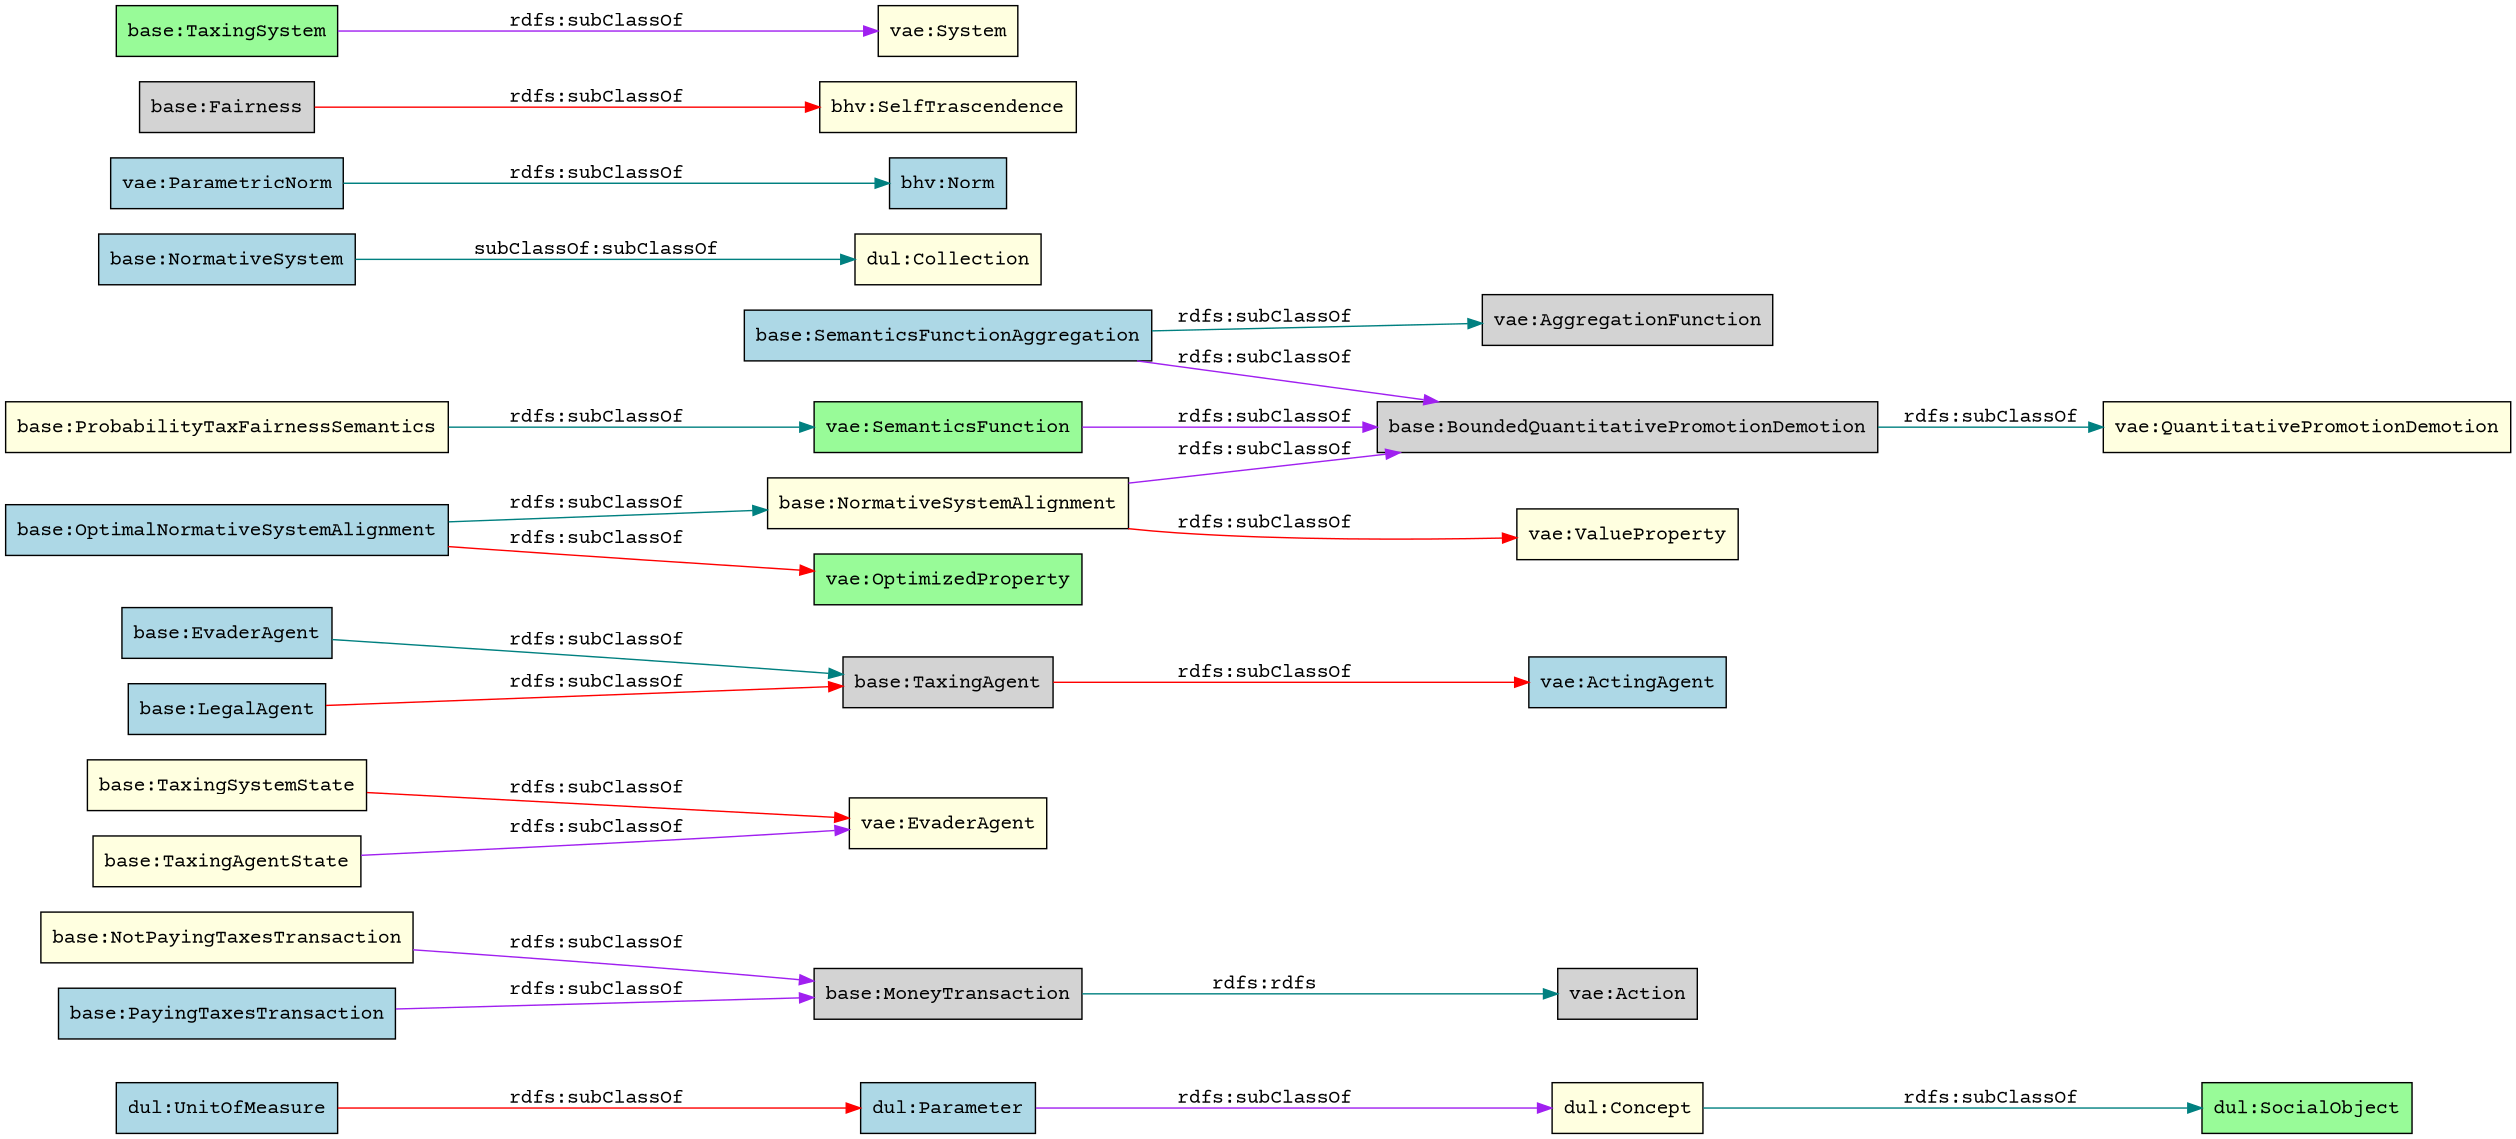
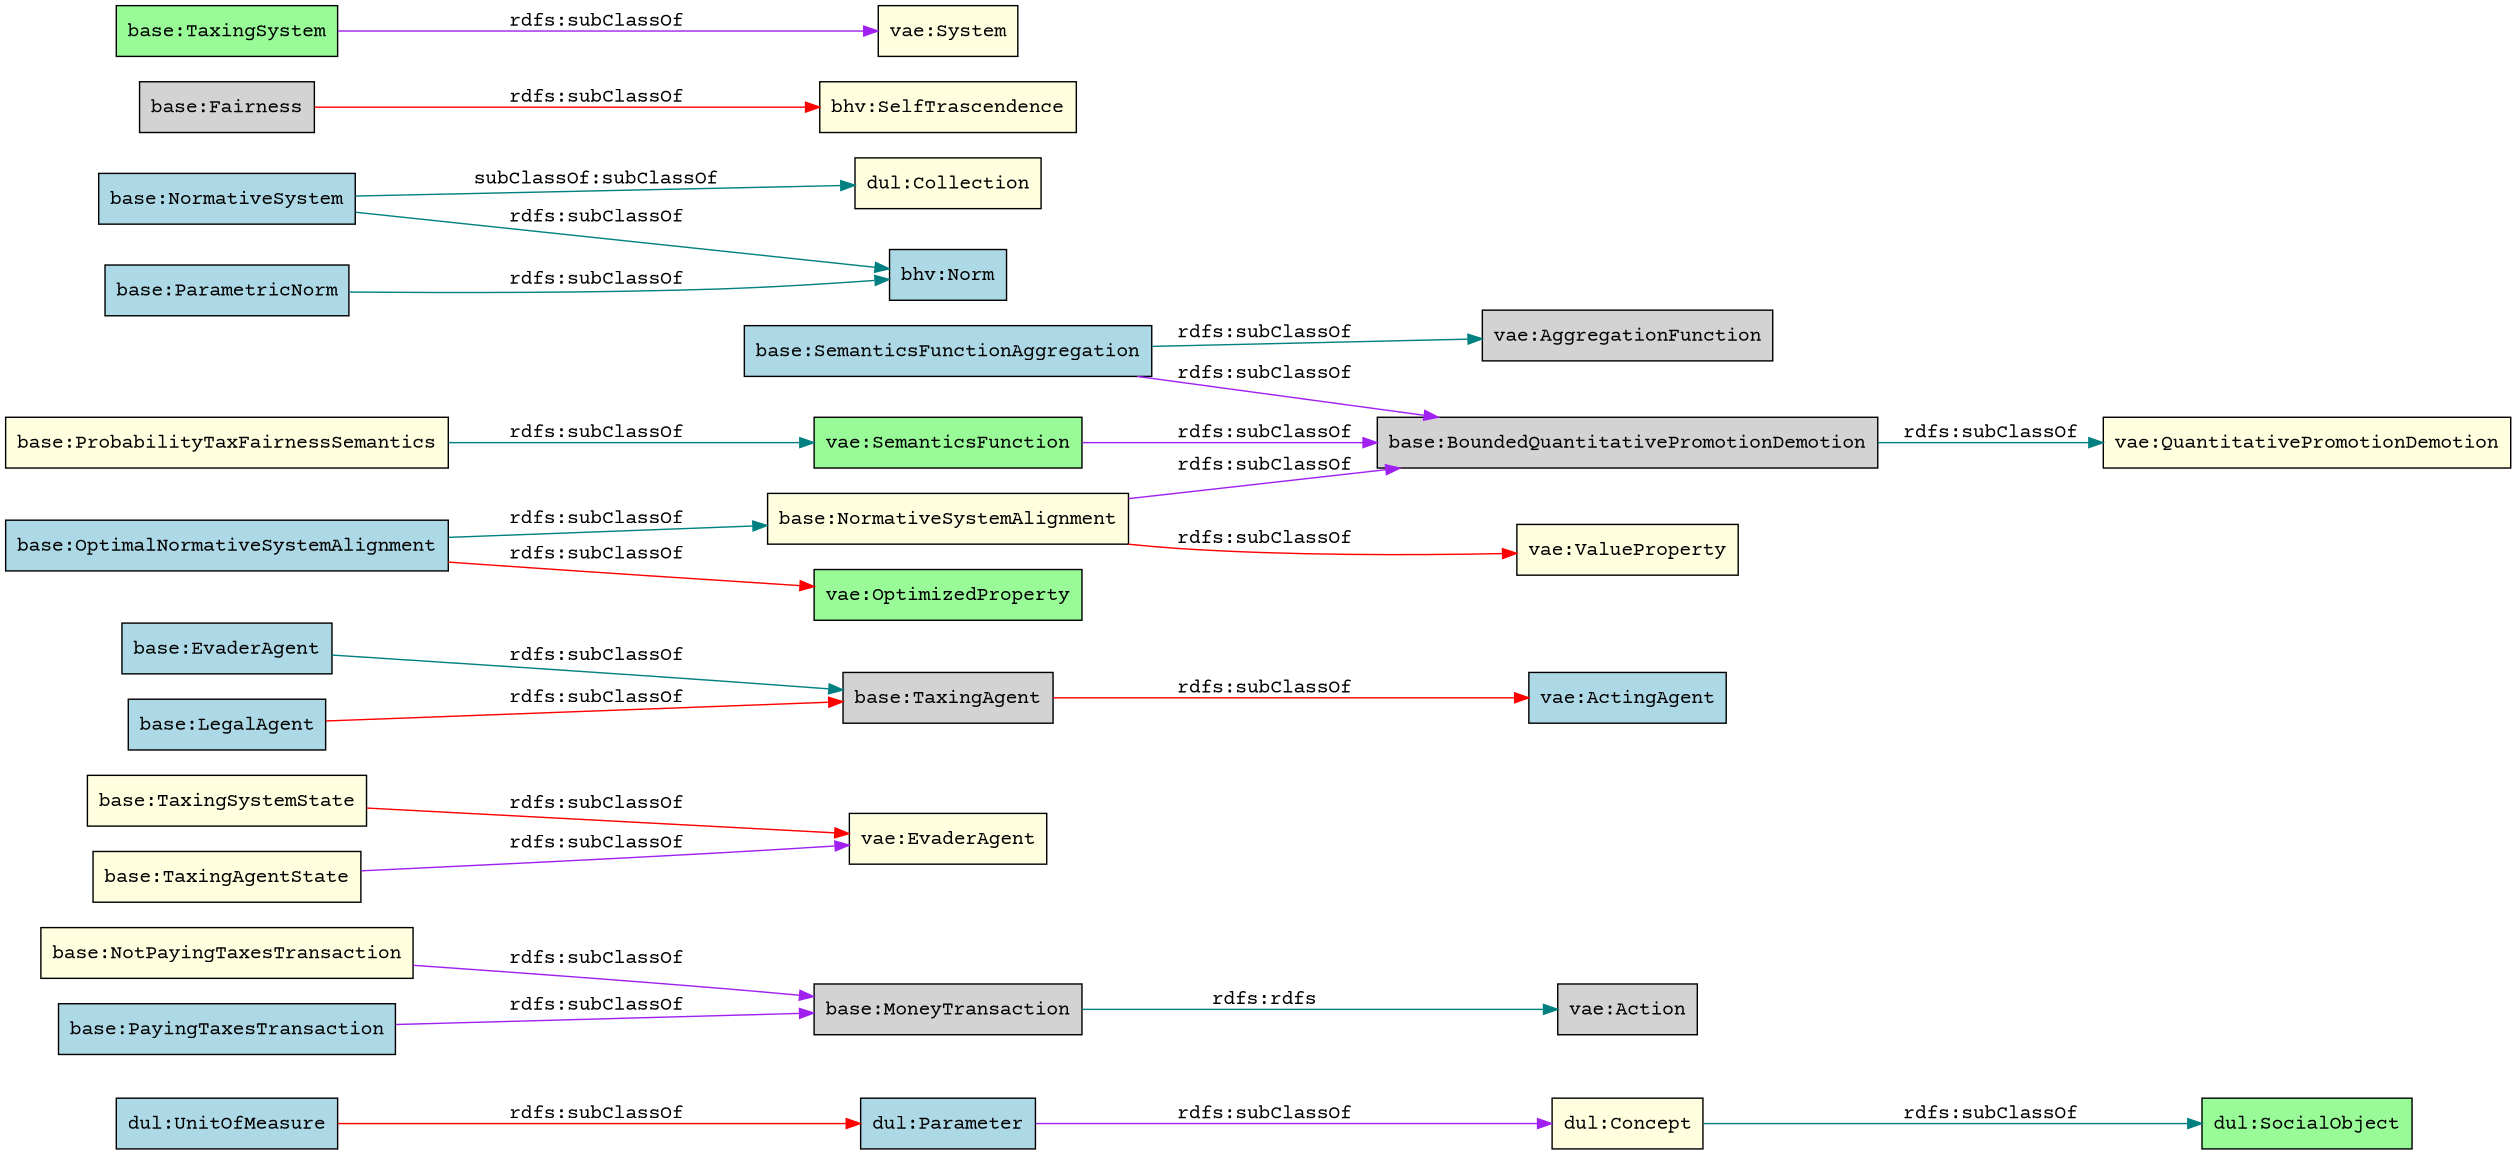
node "vae:ParametricNorm": label "vae:ParametricNorm" -> "base:ParametricNorm"
edge "base:NormativeSystem" -> "bhv:Norm": added, label "rdfs:subClassOf"
